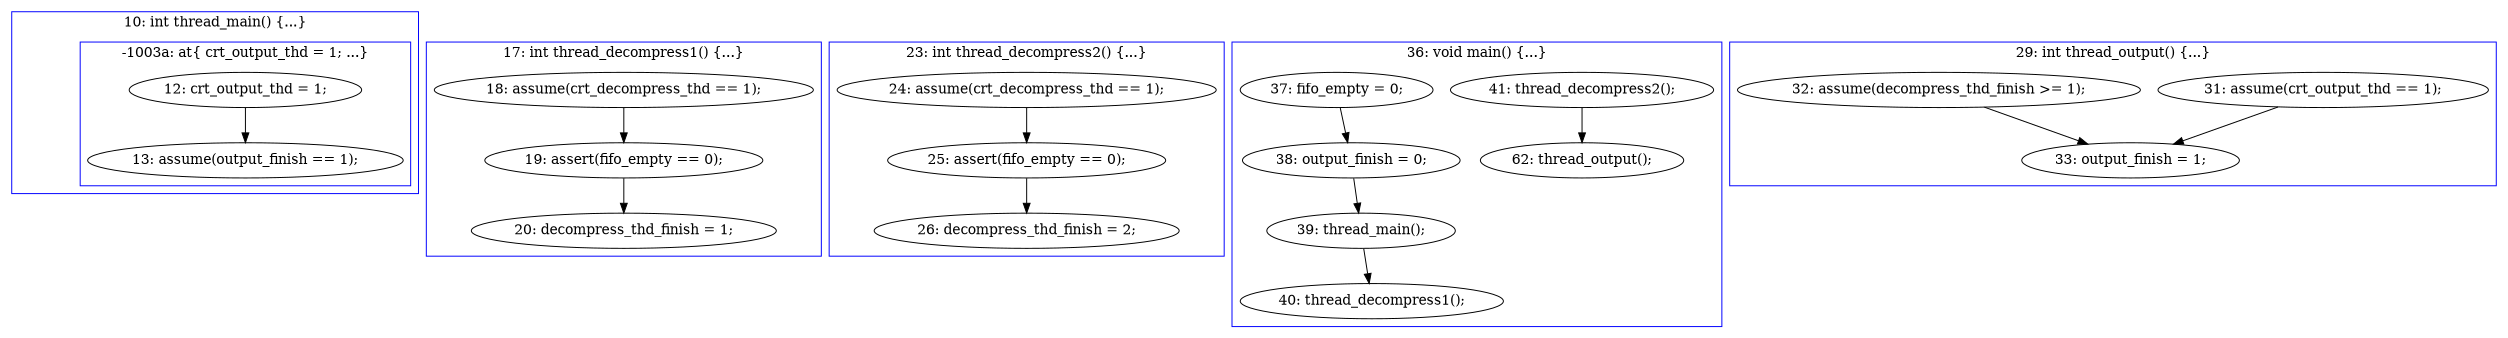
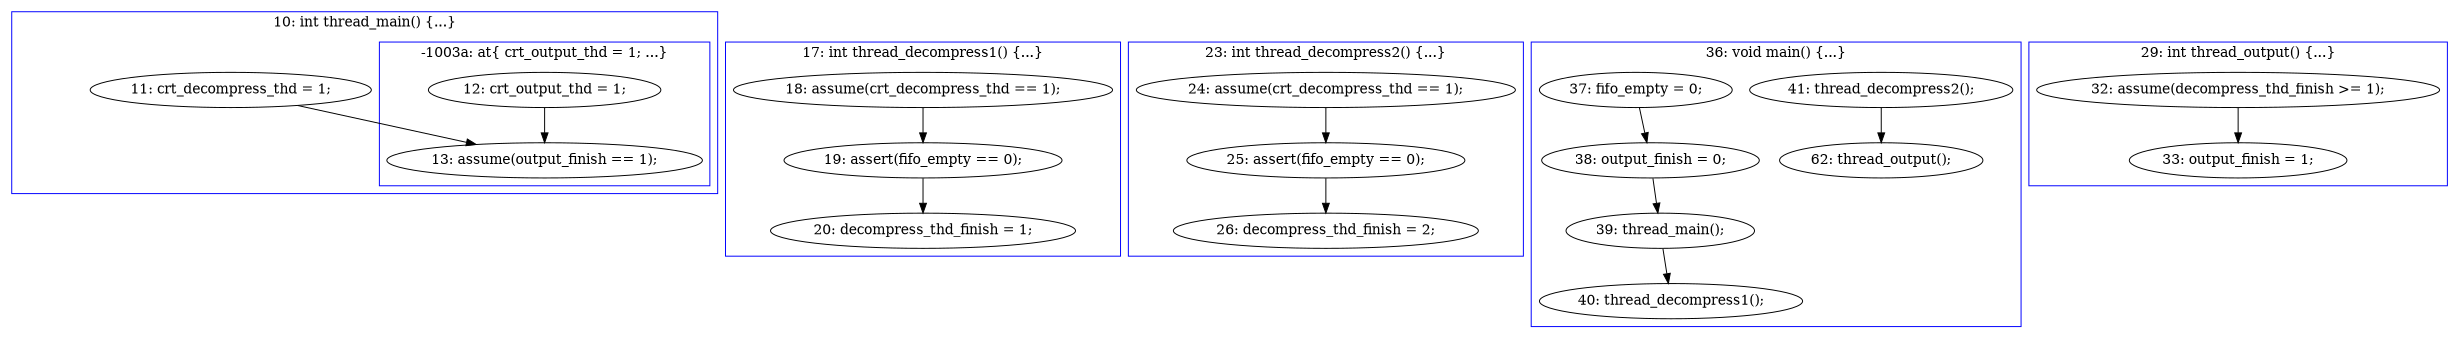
node "11: crt_decompress_thd = 1;": added
node "31: assume(crt_output_thd == 1);": removed
